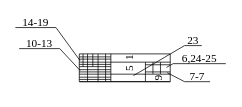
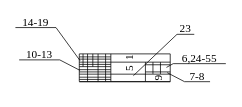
node "23": moved (193, 39) -> (185, 28)
node "10-13": moved (39, 42) -> (39, 54)
node "6,24-25": label "6,24-25" -> "6,24-55"
node "7-7": label "7-7" -> "7-8"
